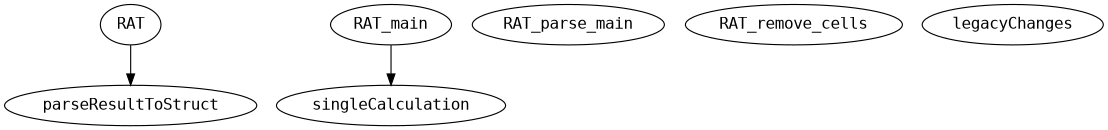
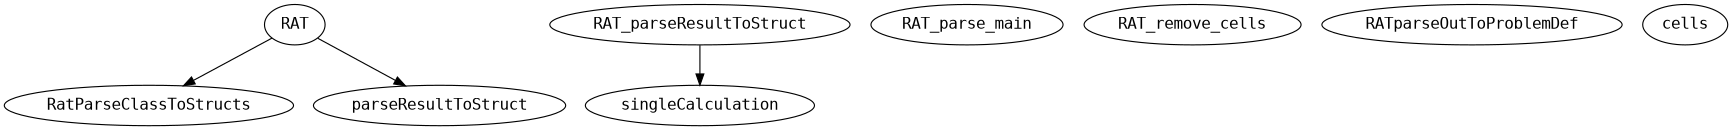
node "RAT_main": label "RAT_main" -> "RAT_parseResultToStruct"
node "legacyChanges": label "legacyChanges" -> "cells"
node "RATparseOutToProblemDef": added
node "RatParseClassToStructs": added
